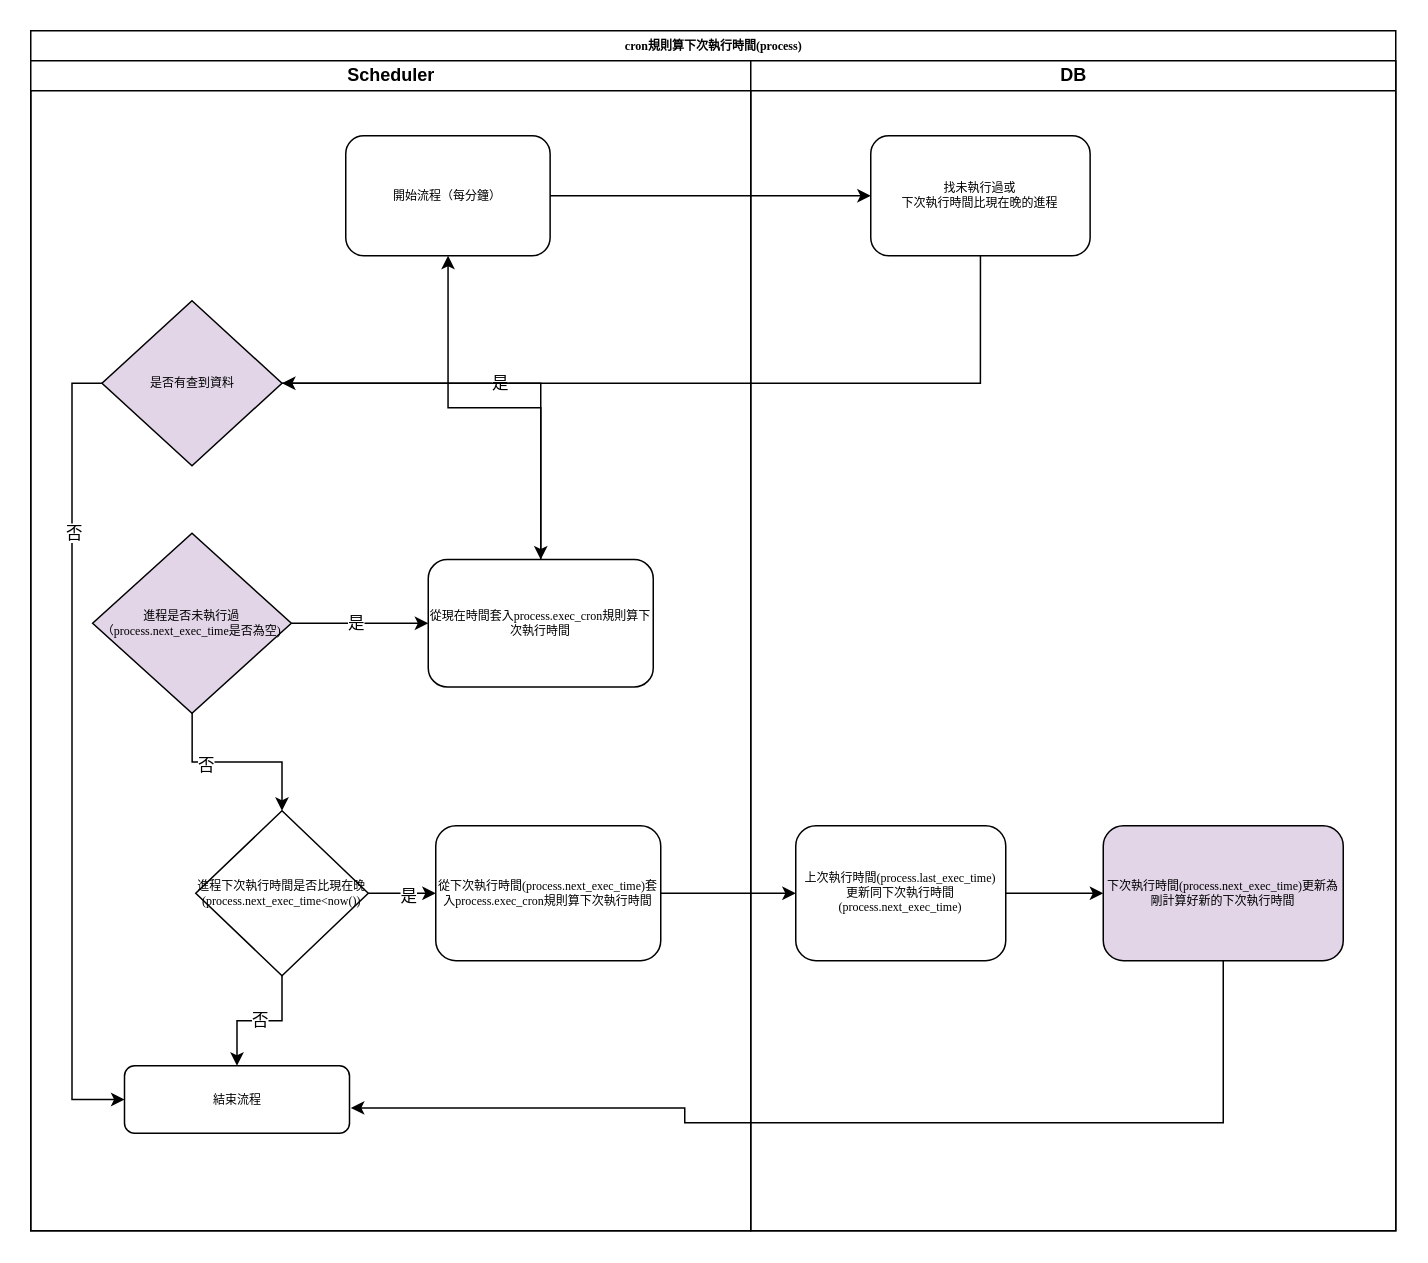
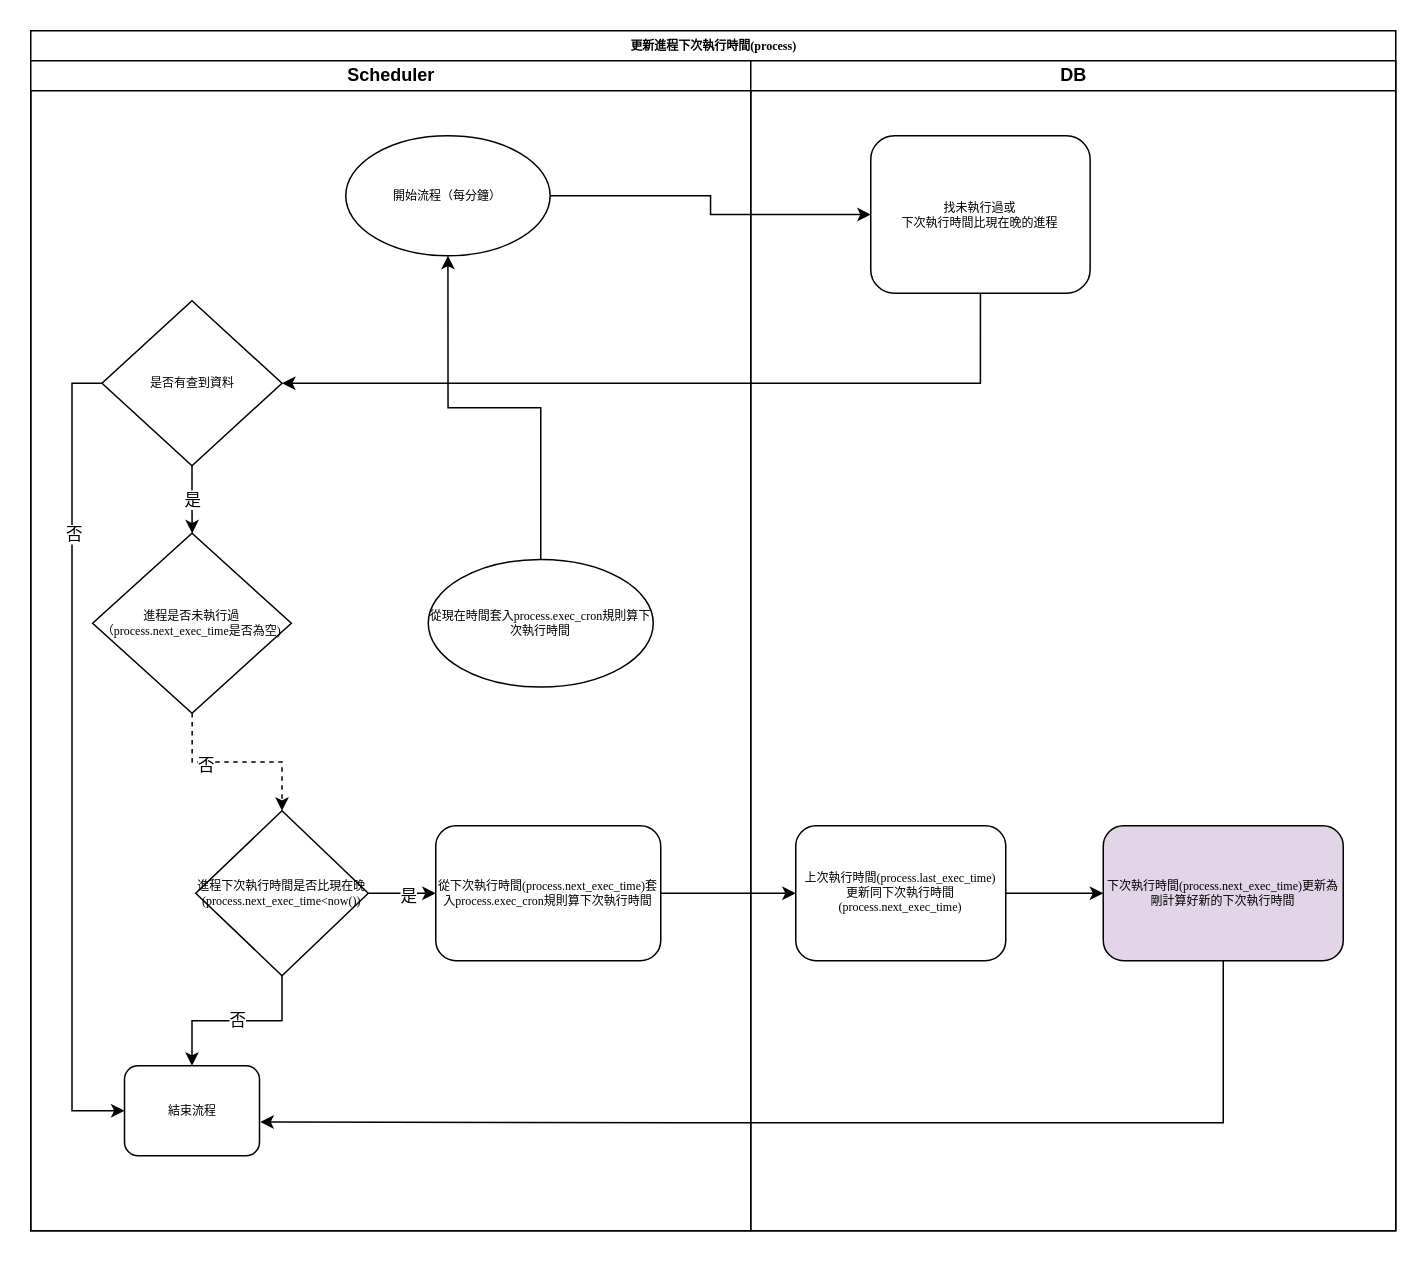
node "cron規則算下次執行時間(process)": label "cron規則算下次執行時間(process)" -> "更新進程下次執行時間(process)"
node "開始流程（每分鐘）": shape rounded rectangle -> ellipse
node "找未執行過或 下次執行時間比現在晚的進程": size 219x120 -> 219x158
node "是否有查到資料": fillcolor #e1d5e7 -> #ffffff
edge "是否有查到資料" -> "從現在時間套入process.exec_cron規則算下次執行時間": now "是否有查到資料" -> "進程是否未執行過（process.next_exec_time是否為空)"
node "進程是否未執行過（process.next_exec_time是否為空)": fillcolor #e1d5e7 -> #ffffff
edge "進程是否未執行過（process.next_exec_time是否為空)" -> "從現在時間套入process.exec_cron規則算下次執行時間": removed, label "是"
node "從現在時間套入process.exec_cron規則算下次執行時間": shape rounded rectangle -> ellipse
edge "進程是否未執行過（process.next_exec_time是否為空)" -> "進程下次執行時間是否比現在晚(process.next_exec_time<now())": style solid -> dashed
node "結束流程": size 225x68 -> 135x90
